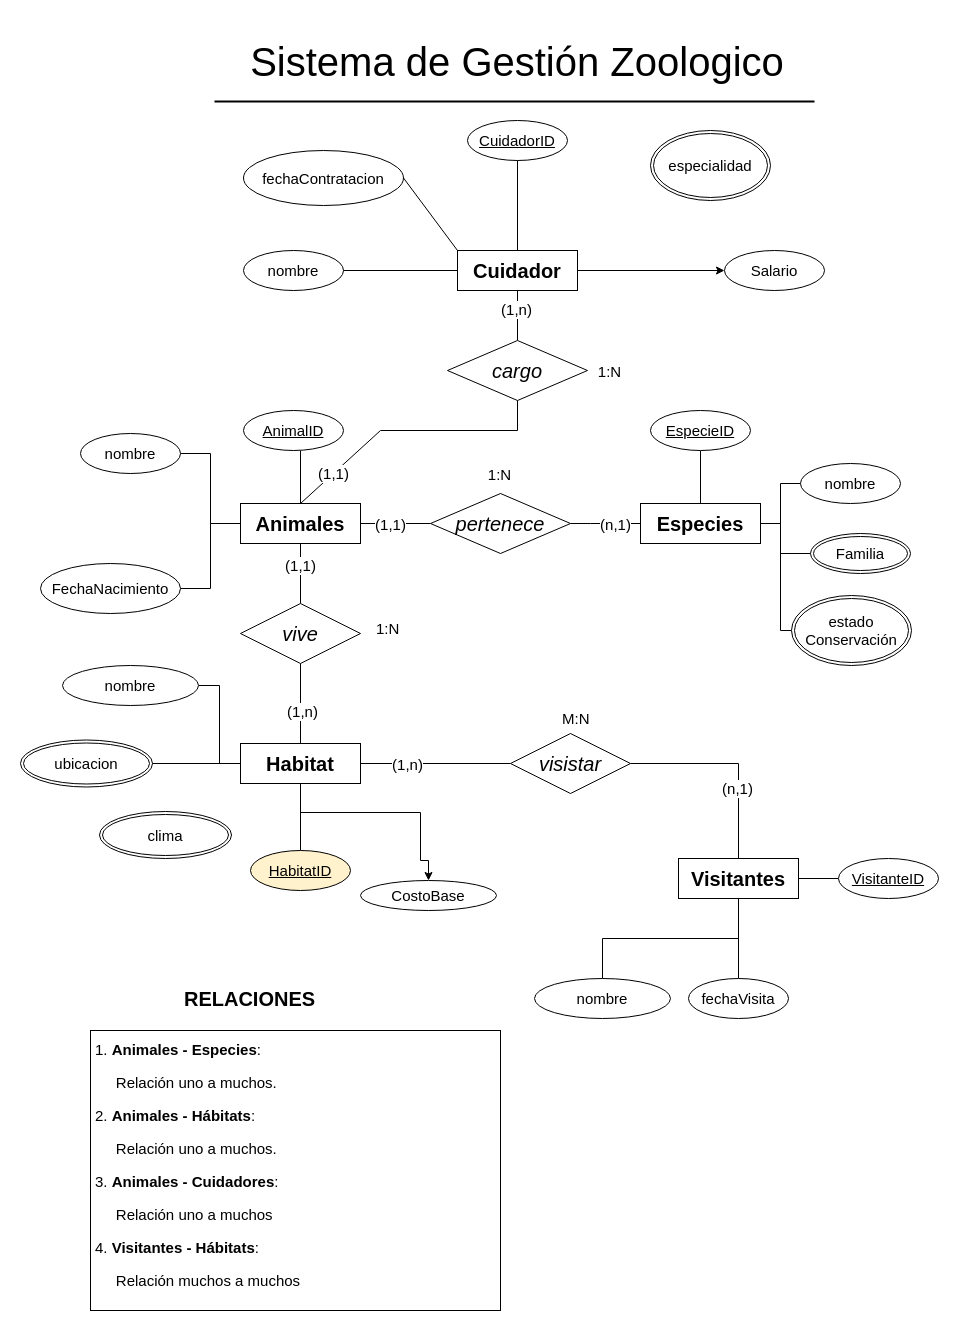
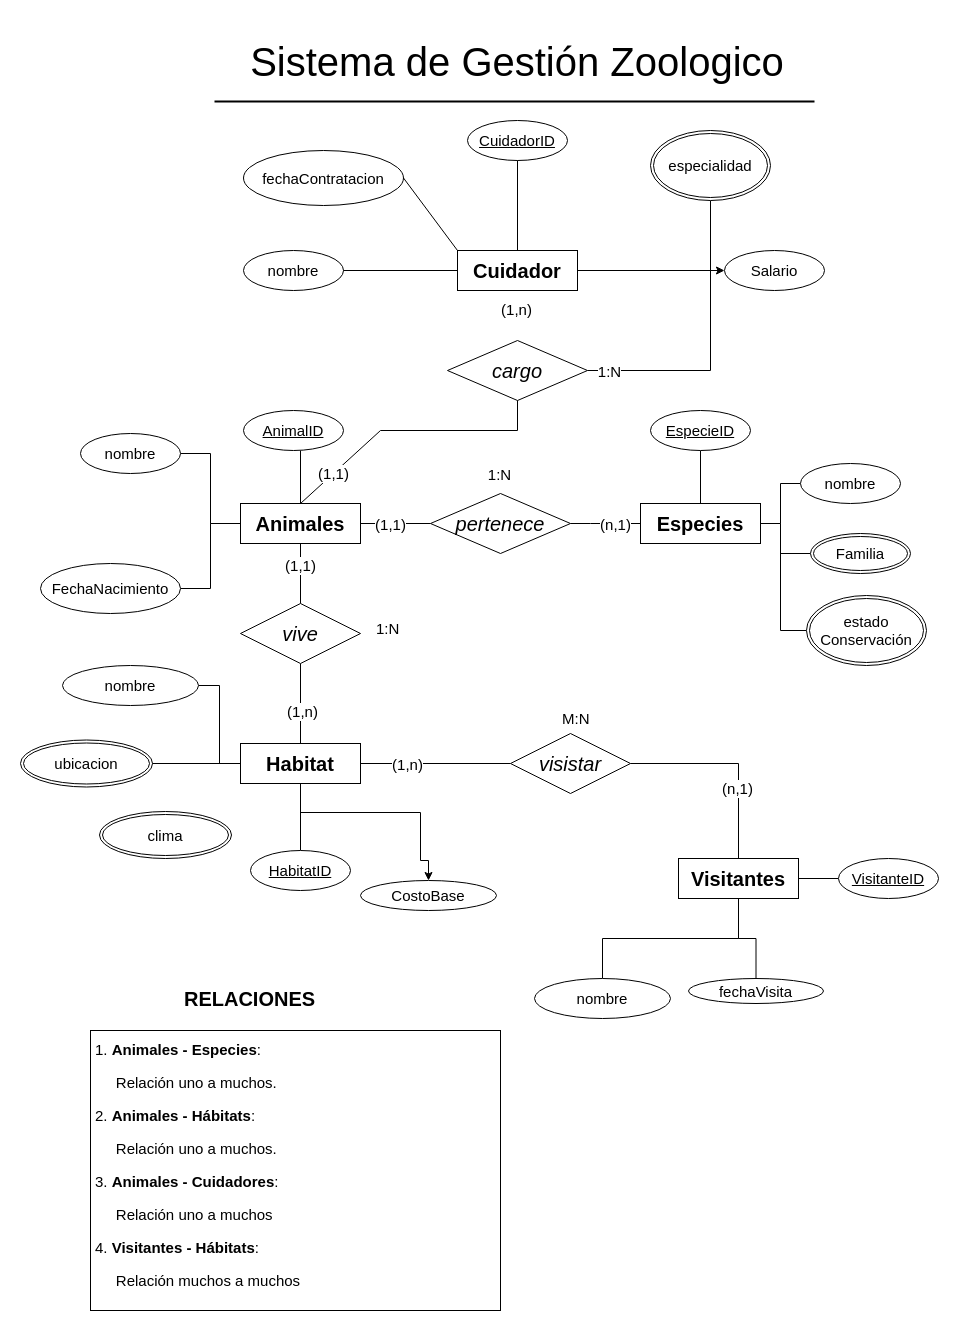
edge "Cuidador" -- "cargo": now "especialidad" -- "cargo"
node "estado Conservación": moved (852, 631) -> (867, 631)
node "HabitatID": fillcolor #fff2cc -> #ffffff
node "fechaVisita": size 100x40 -> 135x25
